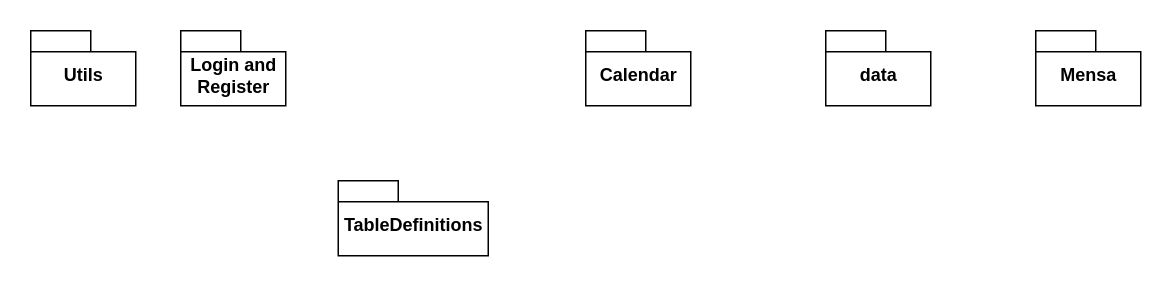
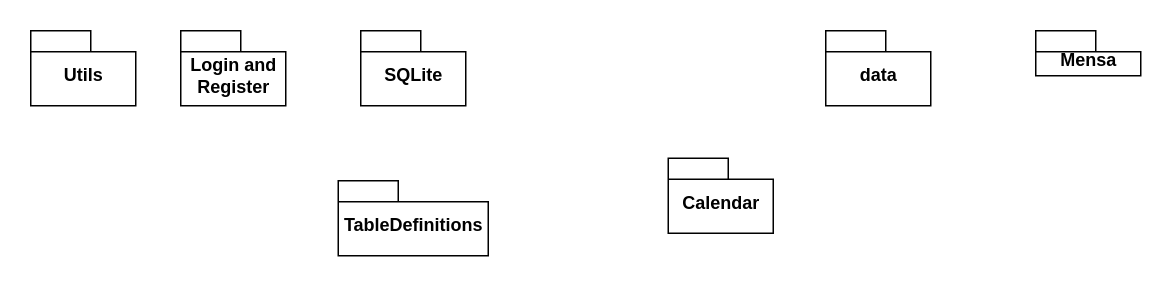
node "SQLite": added
node "Calendar": moved (638, 68) -> (721, 196)
node "Mensa": size 105x75 -> 105x45
